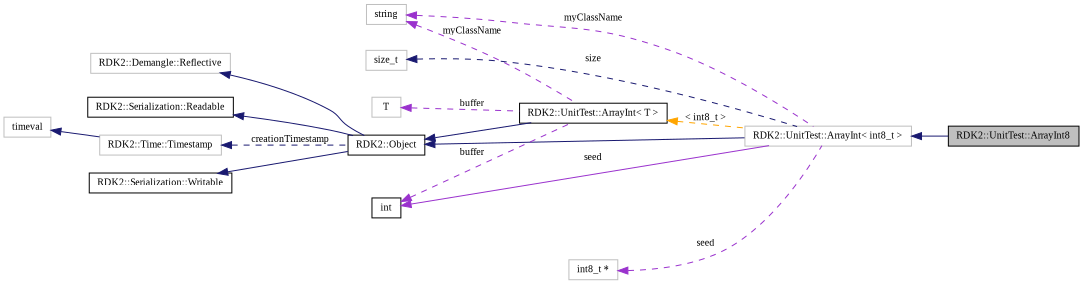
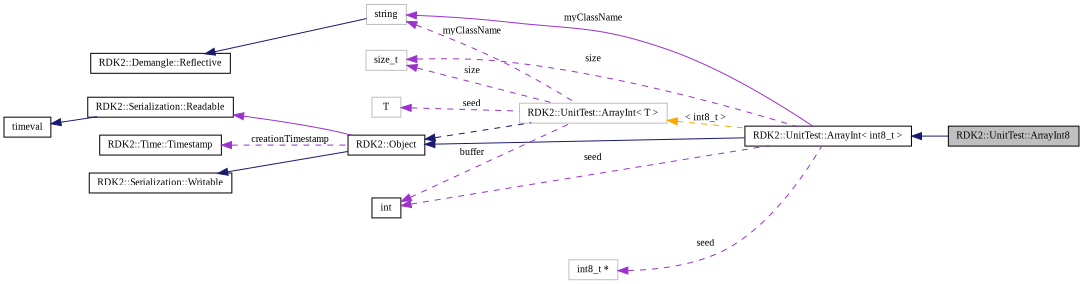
edge "RDK2::UnitTest::ArrayInt< int8_t >" -> "string": style dashed -> solid
node "RDK2::Demangle::Reflective": color grey75 -> black
edge "RDK2::UnitTest::ArrayInt< int8_t >" -> "size_t": color midnightblue -> darkorchid3
edge "RDK2::UnitTest::ArrayInt< T >" -> "size_t": added, label "size"
edge "RDK2::Object" -> "RDK2::Demangle::Reflective": now "string" -> "RDK2::Demangle::Reflective"
edge "RDK2::UnitTest::ArrayInt< T >" -> "T": label "buffer" -> "seed"
node "RDK2::UnitTest::ArrayInt< T >": color black -> grey75
edge "RDK2::Object" -> "RDK2::Serialization::Readable": color midnightblue -> darkorchid3
node "timeval": color grey75 -> black
edge "RDK2::UnitTest::ArrayInt< T >" -> "RDK2::Object": style solid -> dashed
edge "RDK2::Time::Timestamp" -> "timeval": now "RDK2::Serialization::Readable" -> "timeval"
node "RDK2::UnitTest::ArrayInt< int8_t >": color grey75 -> black
node "RDK2::Time::Timestamp": color grey75 -> black
edge "RDK2::Object" -> "RDK2::Time::Timestamp": color midnightblue -> darkorchid3
edge "RDK2::UnitTest::ArrayInt< int8_t >" -> "int": style solid -> dashed
